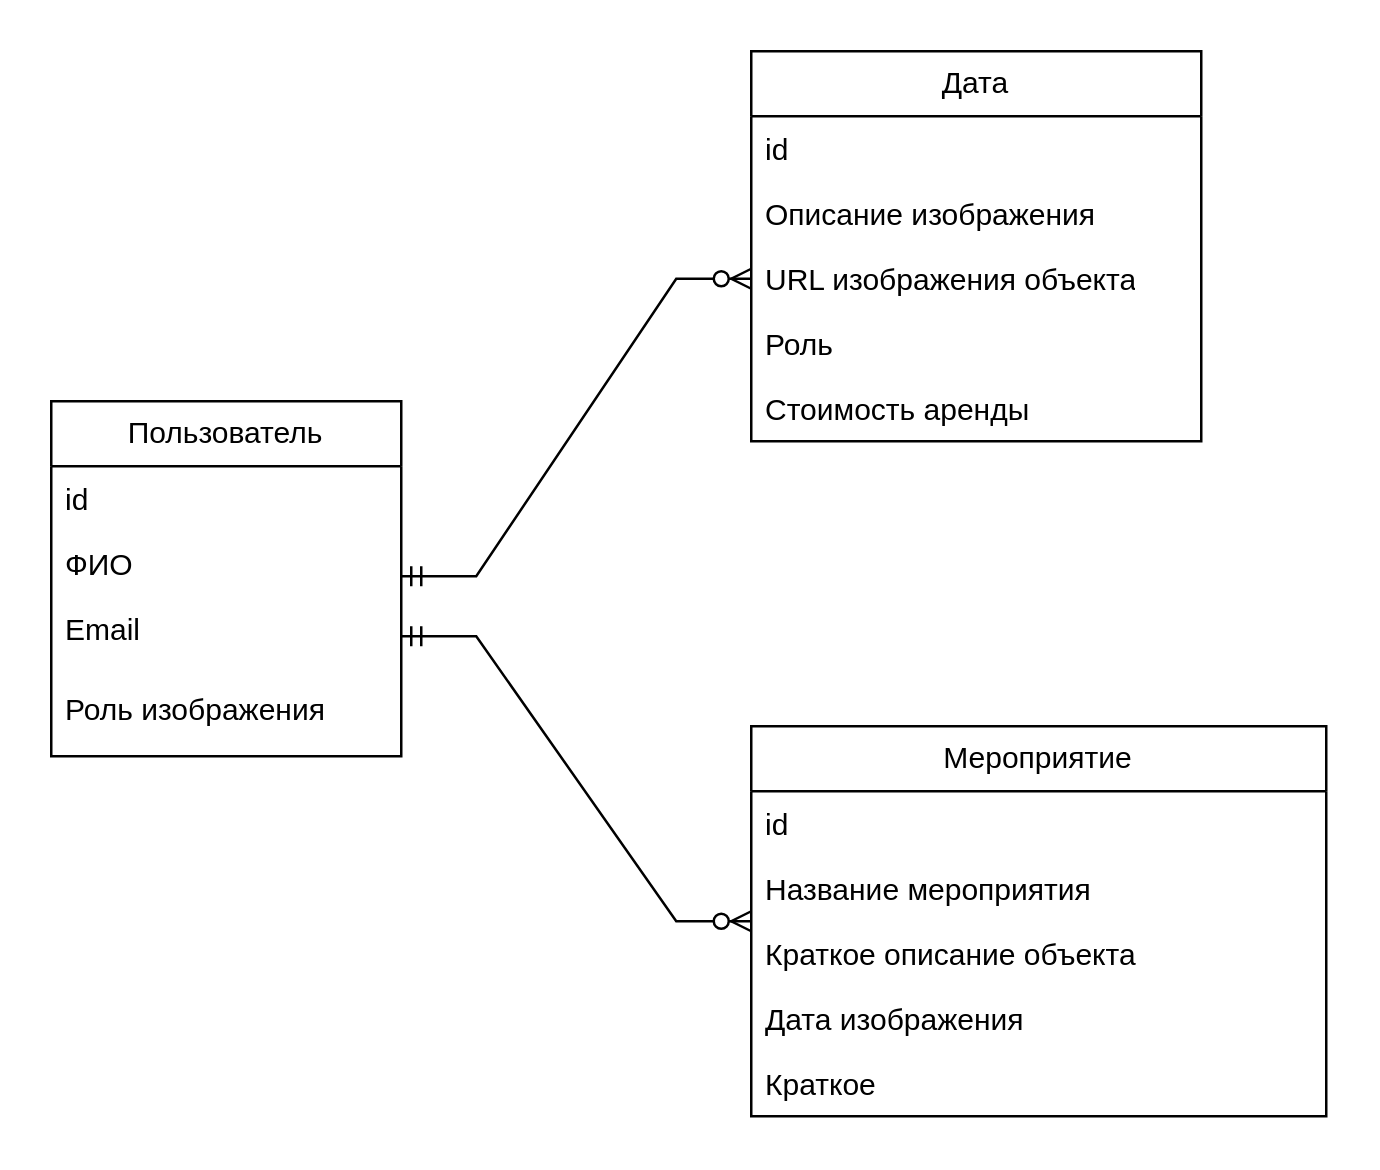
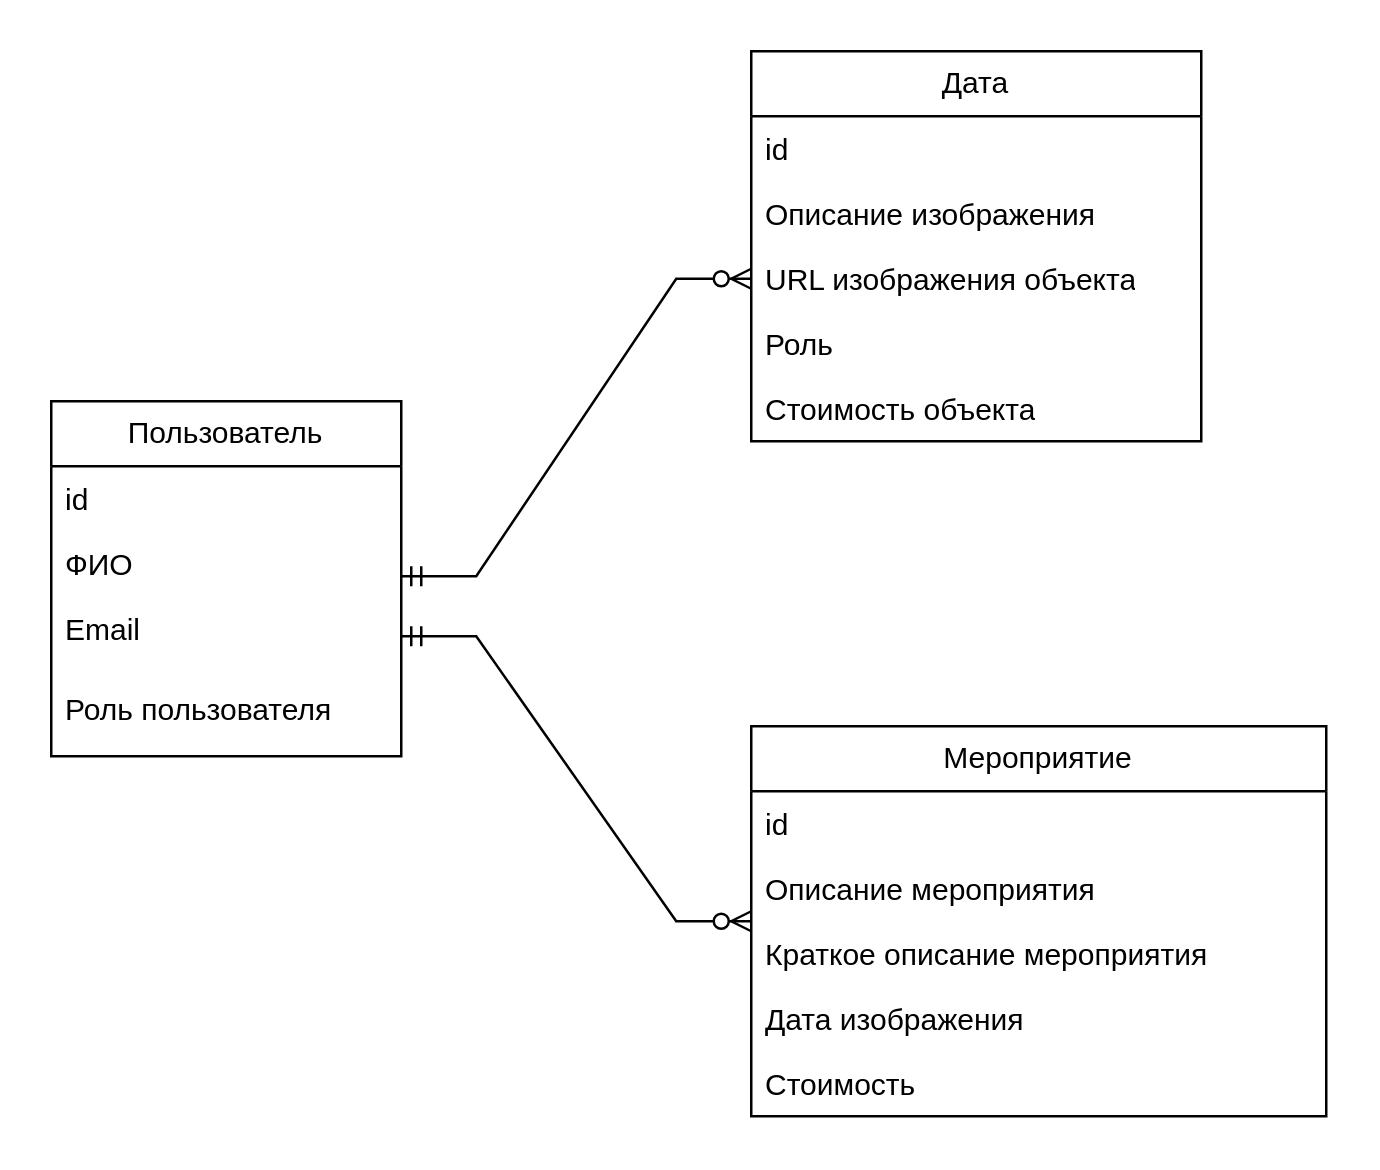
node "Стоимость аренды": label "Стоимость аренды" -> "Стоимость объекта"
node "Роль изображения": label "Роль изображения" -> "Роль пользователя"
node "Название мероприятия": label "Название мероприятия" -> "Описание мероприятия"
node "Краткое описание объекта": label "Краткое описание объекта" -> "Краткое описание мероприятия"
node "Краткое": label "Краткое" -> "Стоимость"
